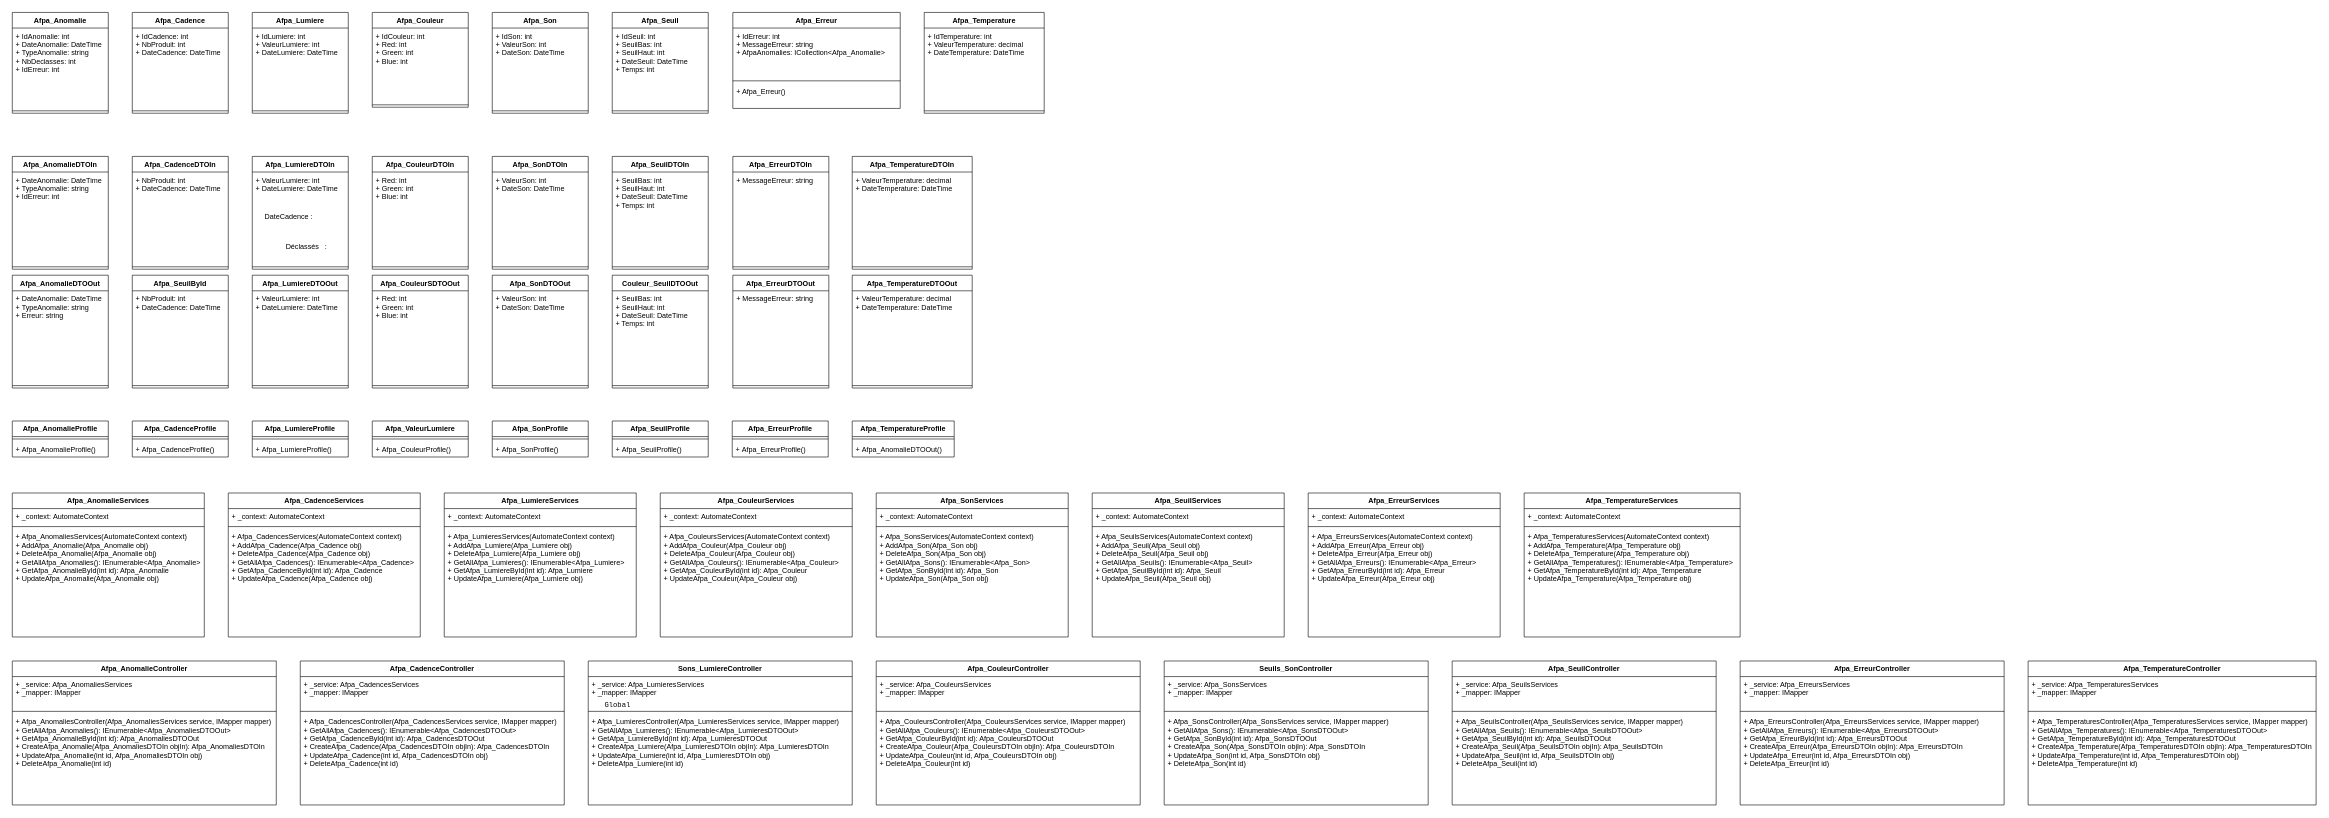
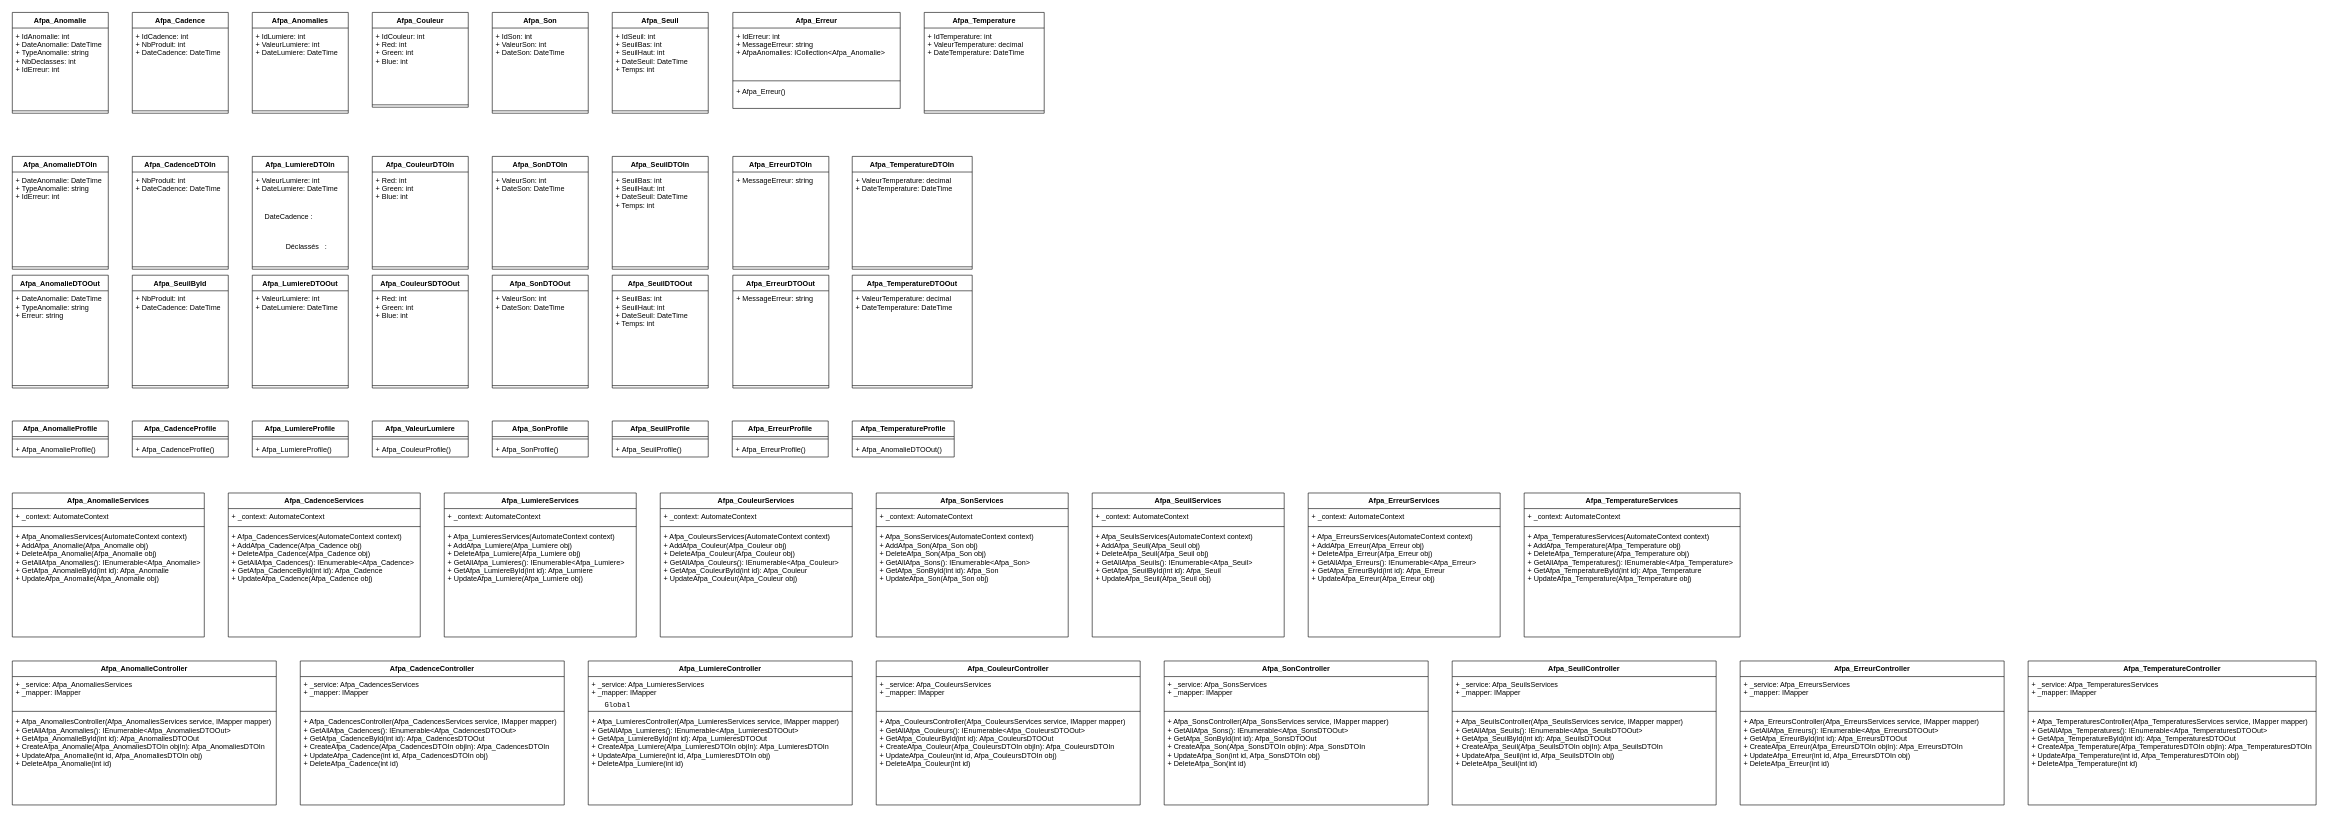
node "Afpa_Lumiere": label "Afpa_Lumiere" -> "Afpa_Anomalies"
node "Couleur_SeuilDTOOut": label "Couleur_SeuilDTOOut" -> "Afpa_SeuilDTOOut"
node "Sons_LumiereController": label "Sons_LumiereController" -> "Afpa_LumiereController"
node "Seuils_SonController": label "Seuils_SonController" -> "Afpa_SonController"
